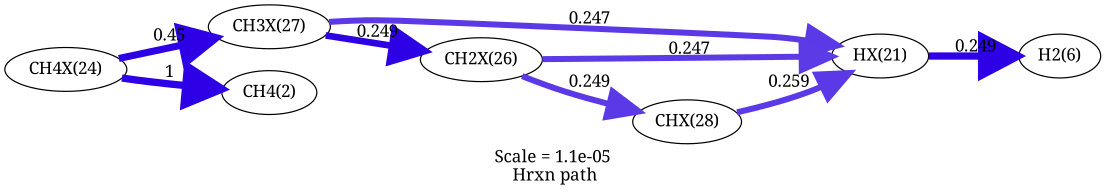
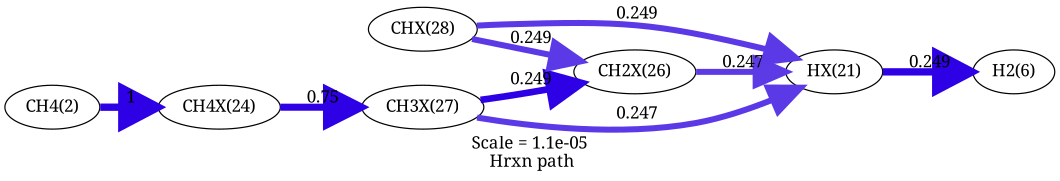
edge "CH4X(24)" -> "CH3X(27)": label " 0.45" -> " 0.75"
edge "CH4X(24)" -> "CH4(2)": reversed
edge "CHX(28)" -> "HX(21)": label " 0.259" -> " 0.249"
edge "CH2X(26)" -> "CHX(28)": reversed
